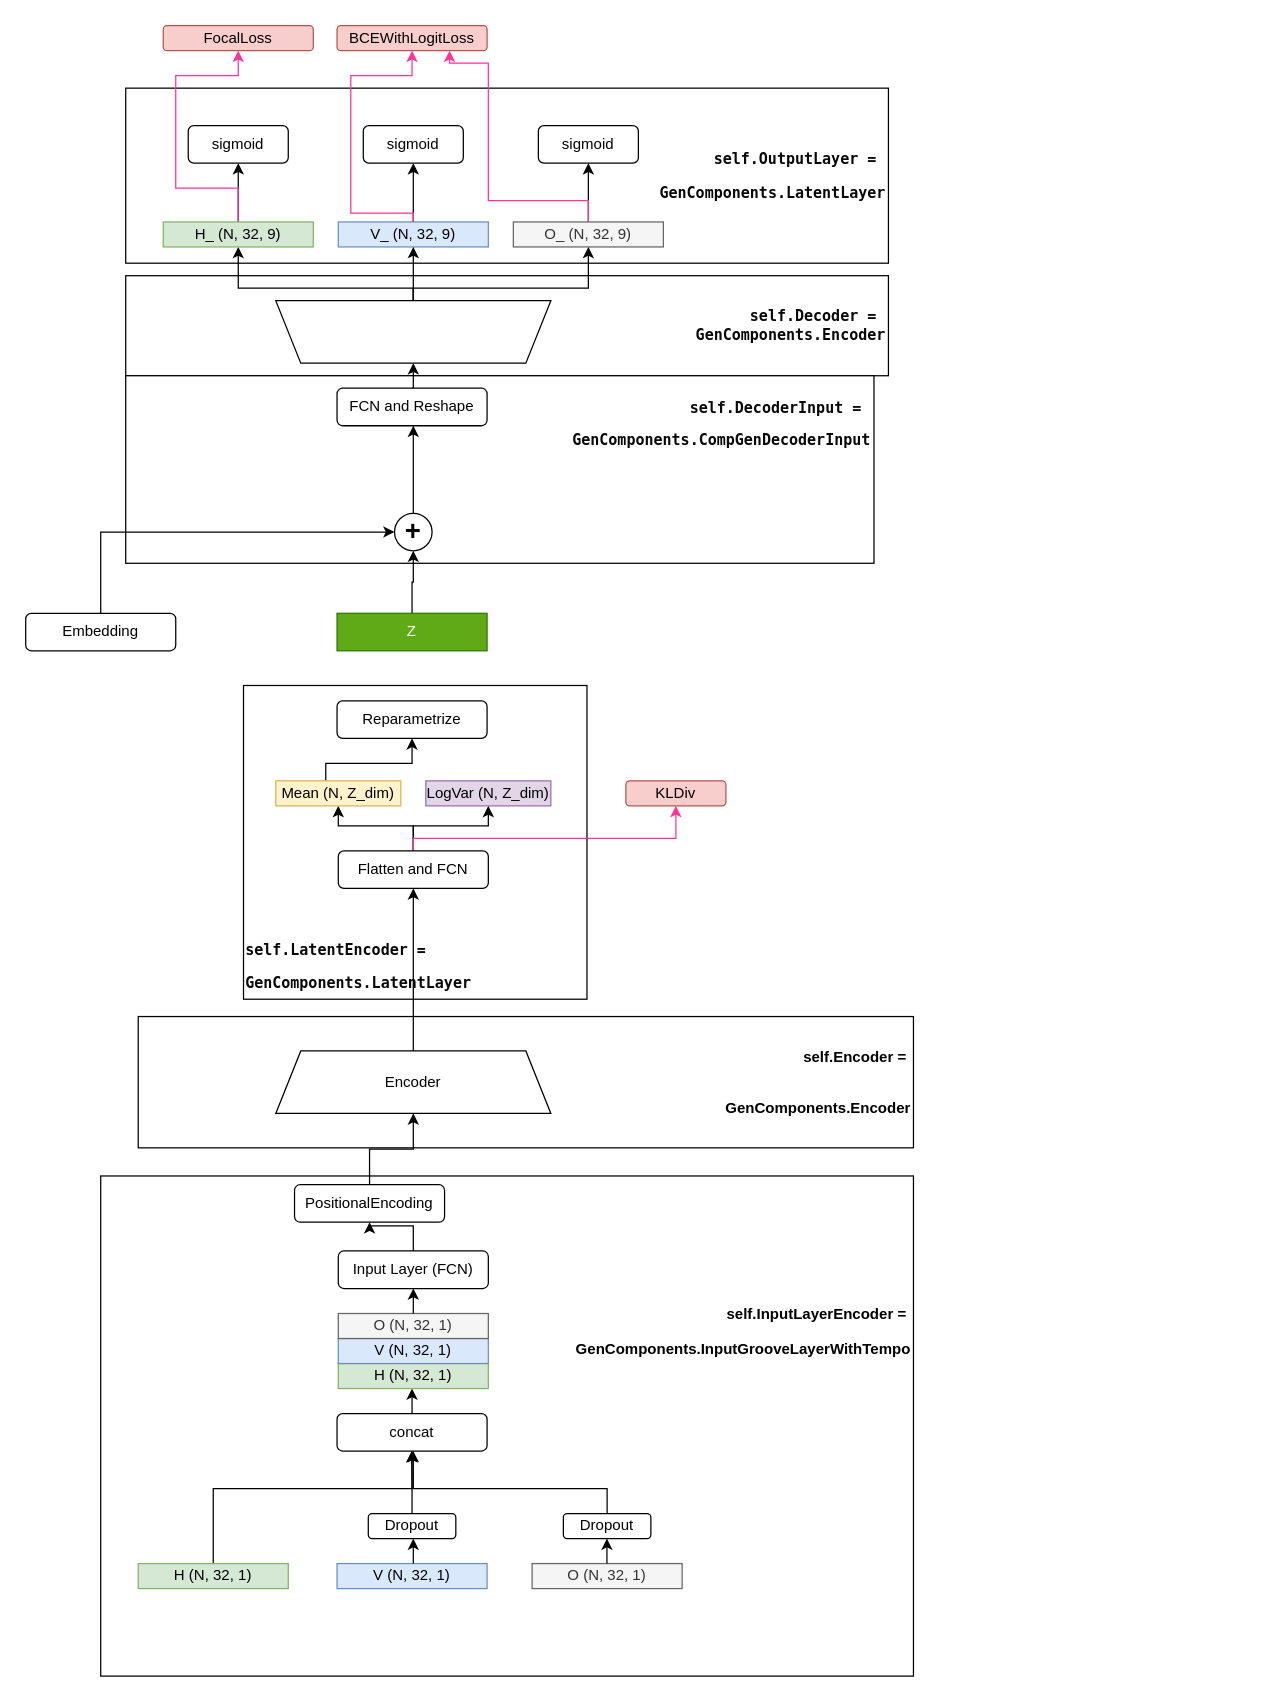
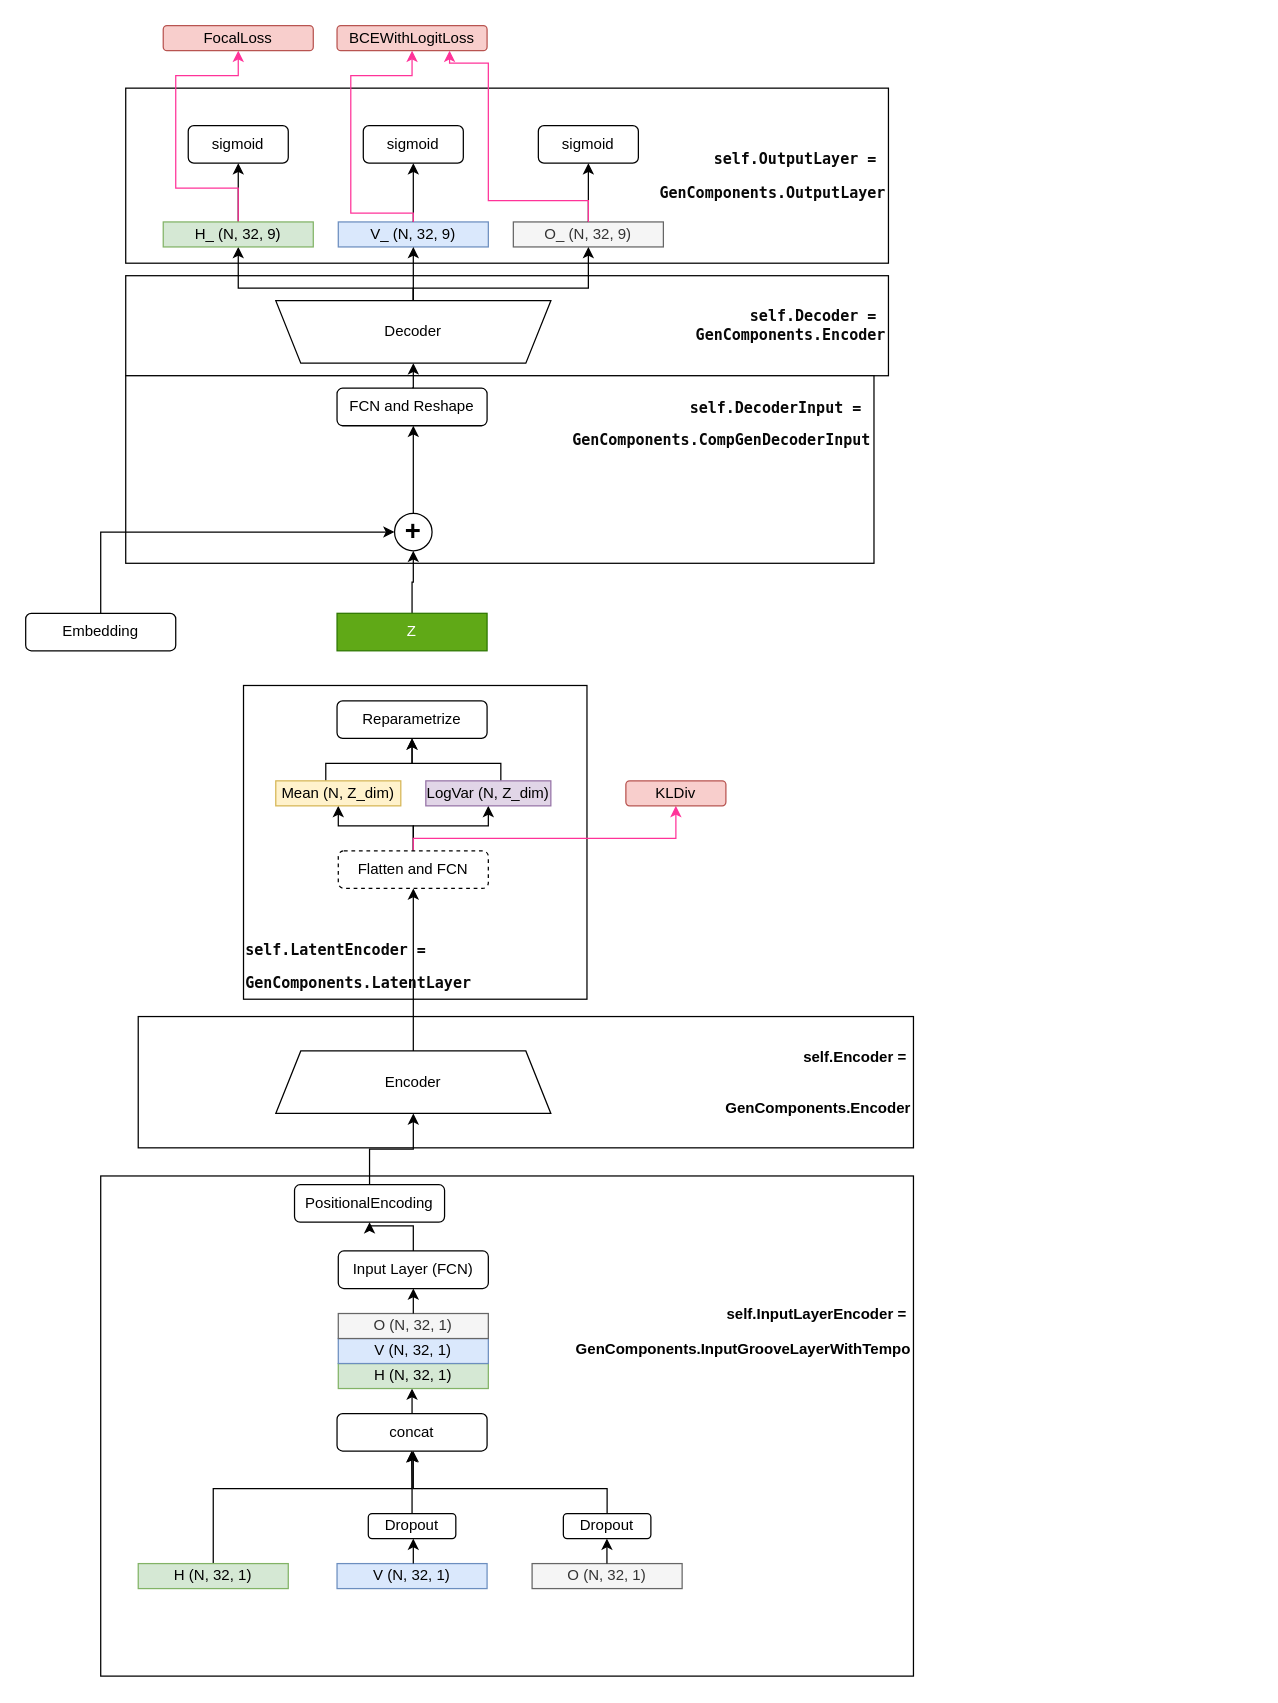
node "self.OutputLayer = GenComponents.LatentLayer": label "self.OutputLayer = GenComponents.LatentLayer" -> "self.OutputLayer = GenComponents.OutputLayer"
node "Decoder": added
edge "LogVar (N, Z_dim)" -> "Reparametrize": added
node "Flatten and FCN": style solid -> dashed
